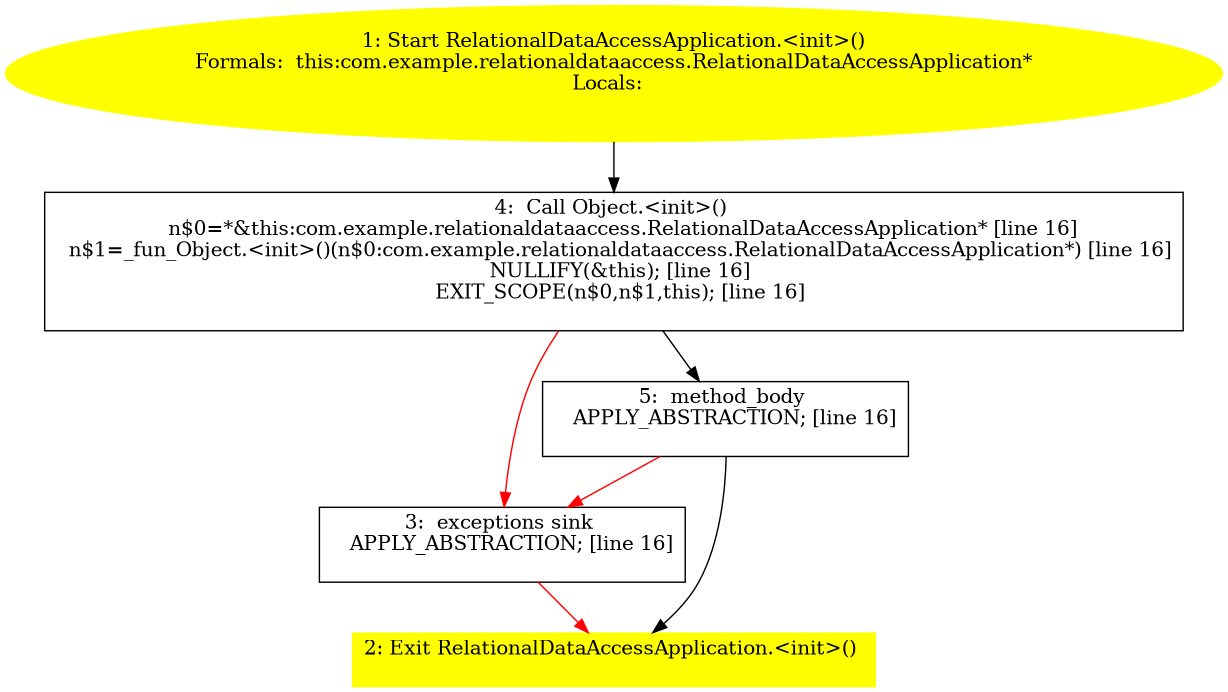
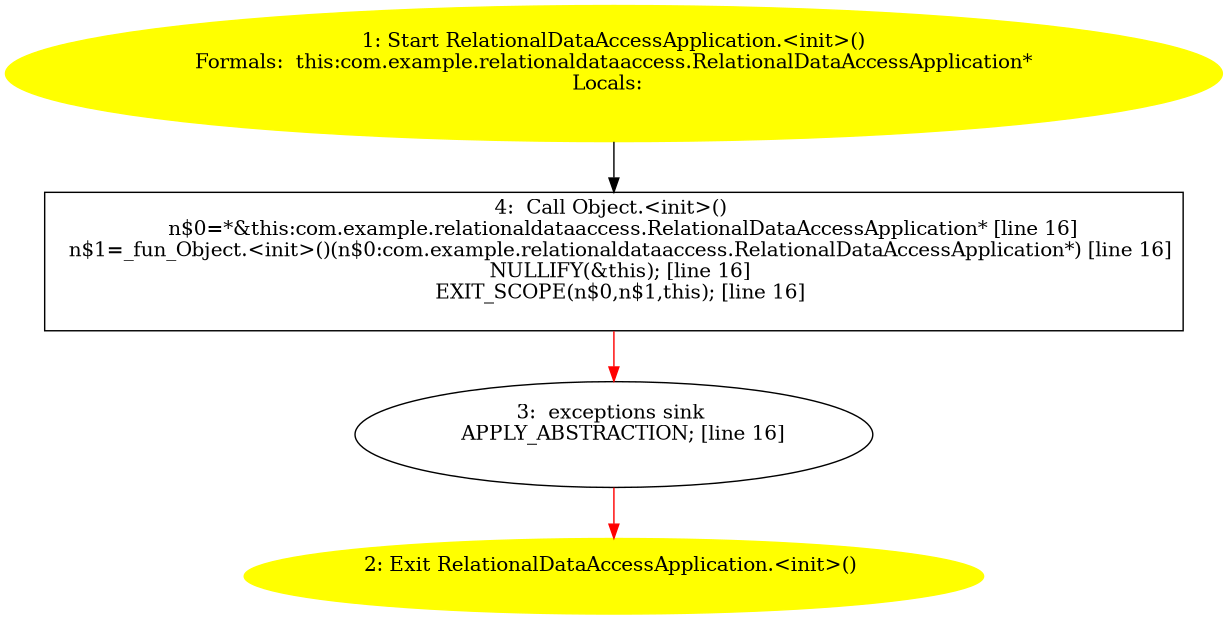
node "5:  method_body APPLY_ABSTRACTION; [line 16]": removed
node "3:  exceptions sink APPLY_ABSTRACTION; [line 16]": shape box -> ellipse
node "2: Exit RelationalDataAccessApplication.<init>()": shape box -> ellipse
